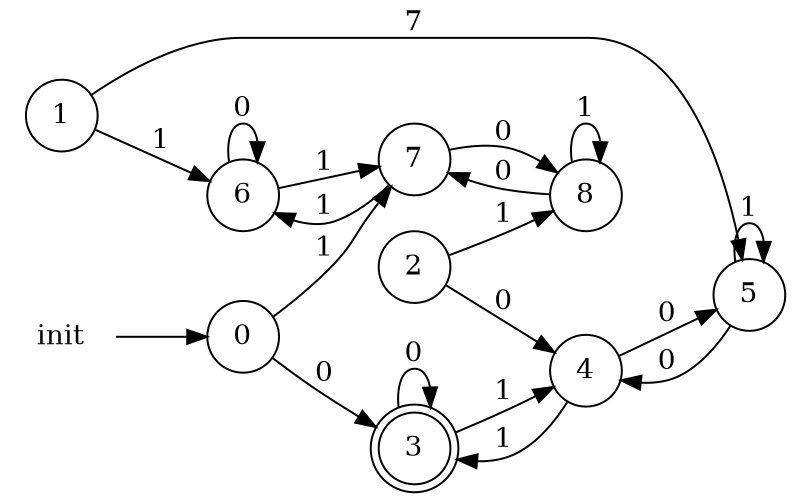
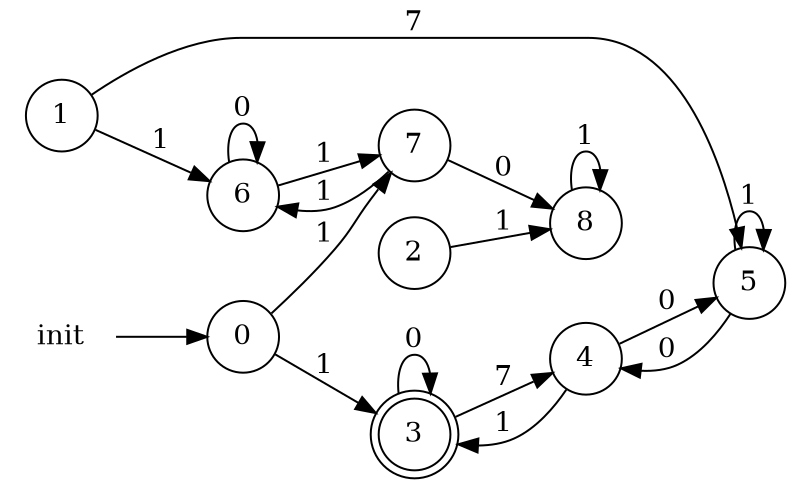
edge "8" -> "7": removed, label "0"
edge "2" -> "4": removed, label "0"
edge "0" -> "3": label "0" -> "1"
edge "3" -> "4": label "1" -> "7"
